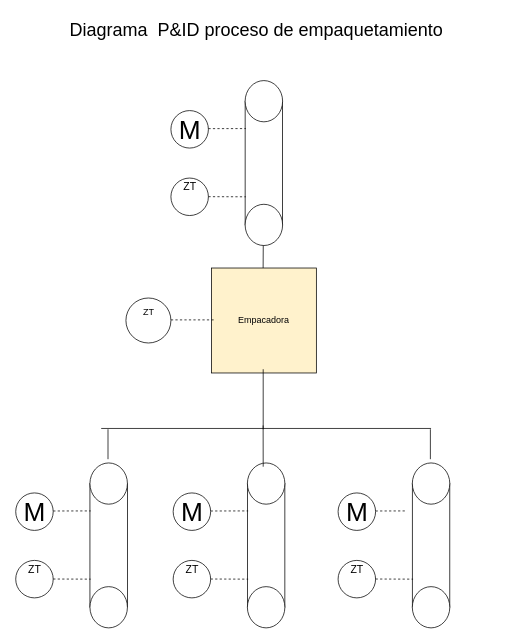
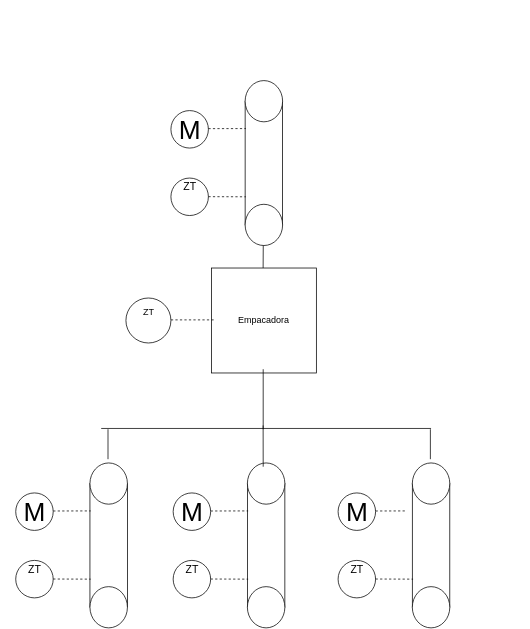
node "Diagrama P&ID proceso de empaquetamiento": removed
node "Empacadora": fillcolor #fff2cc -> #ffffff
